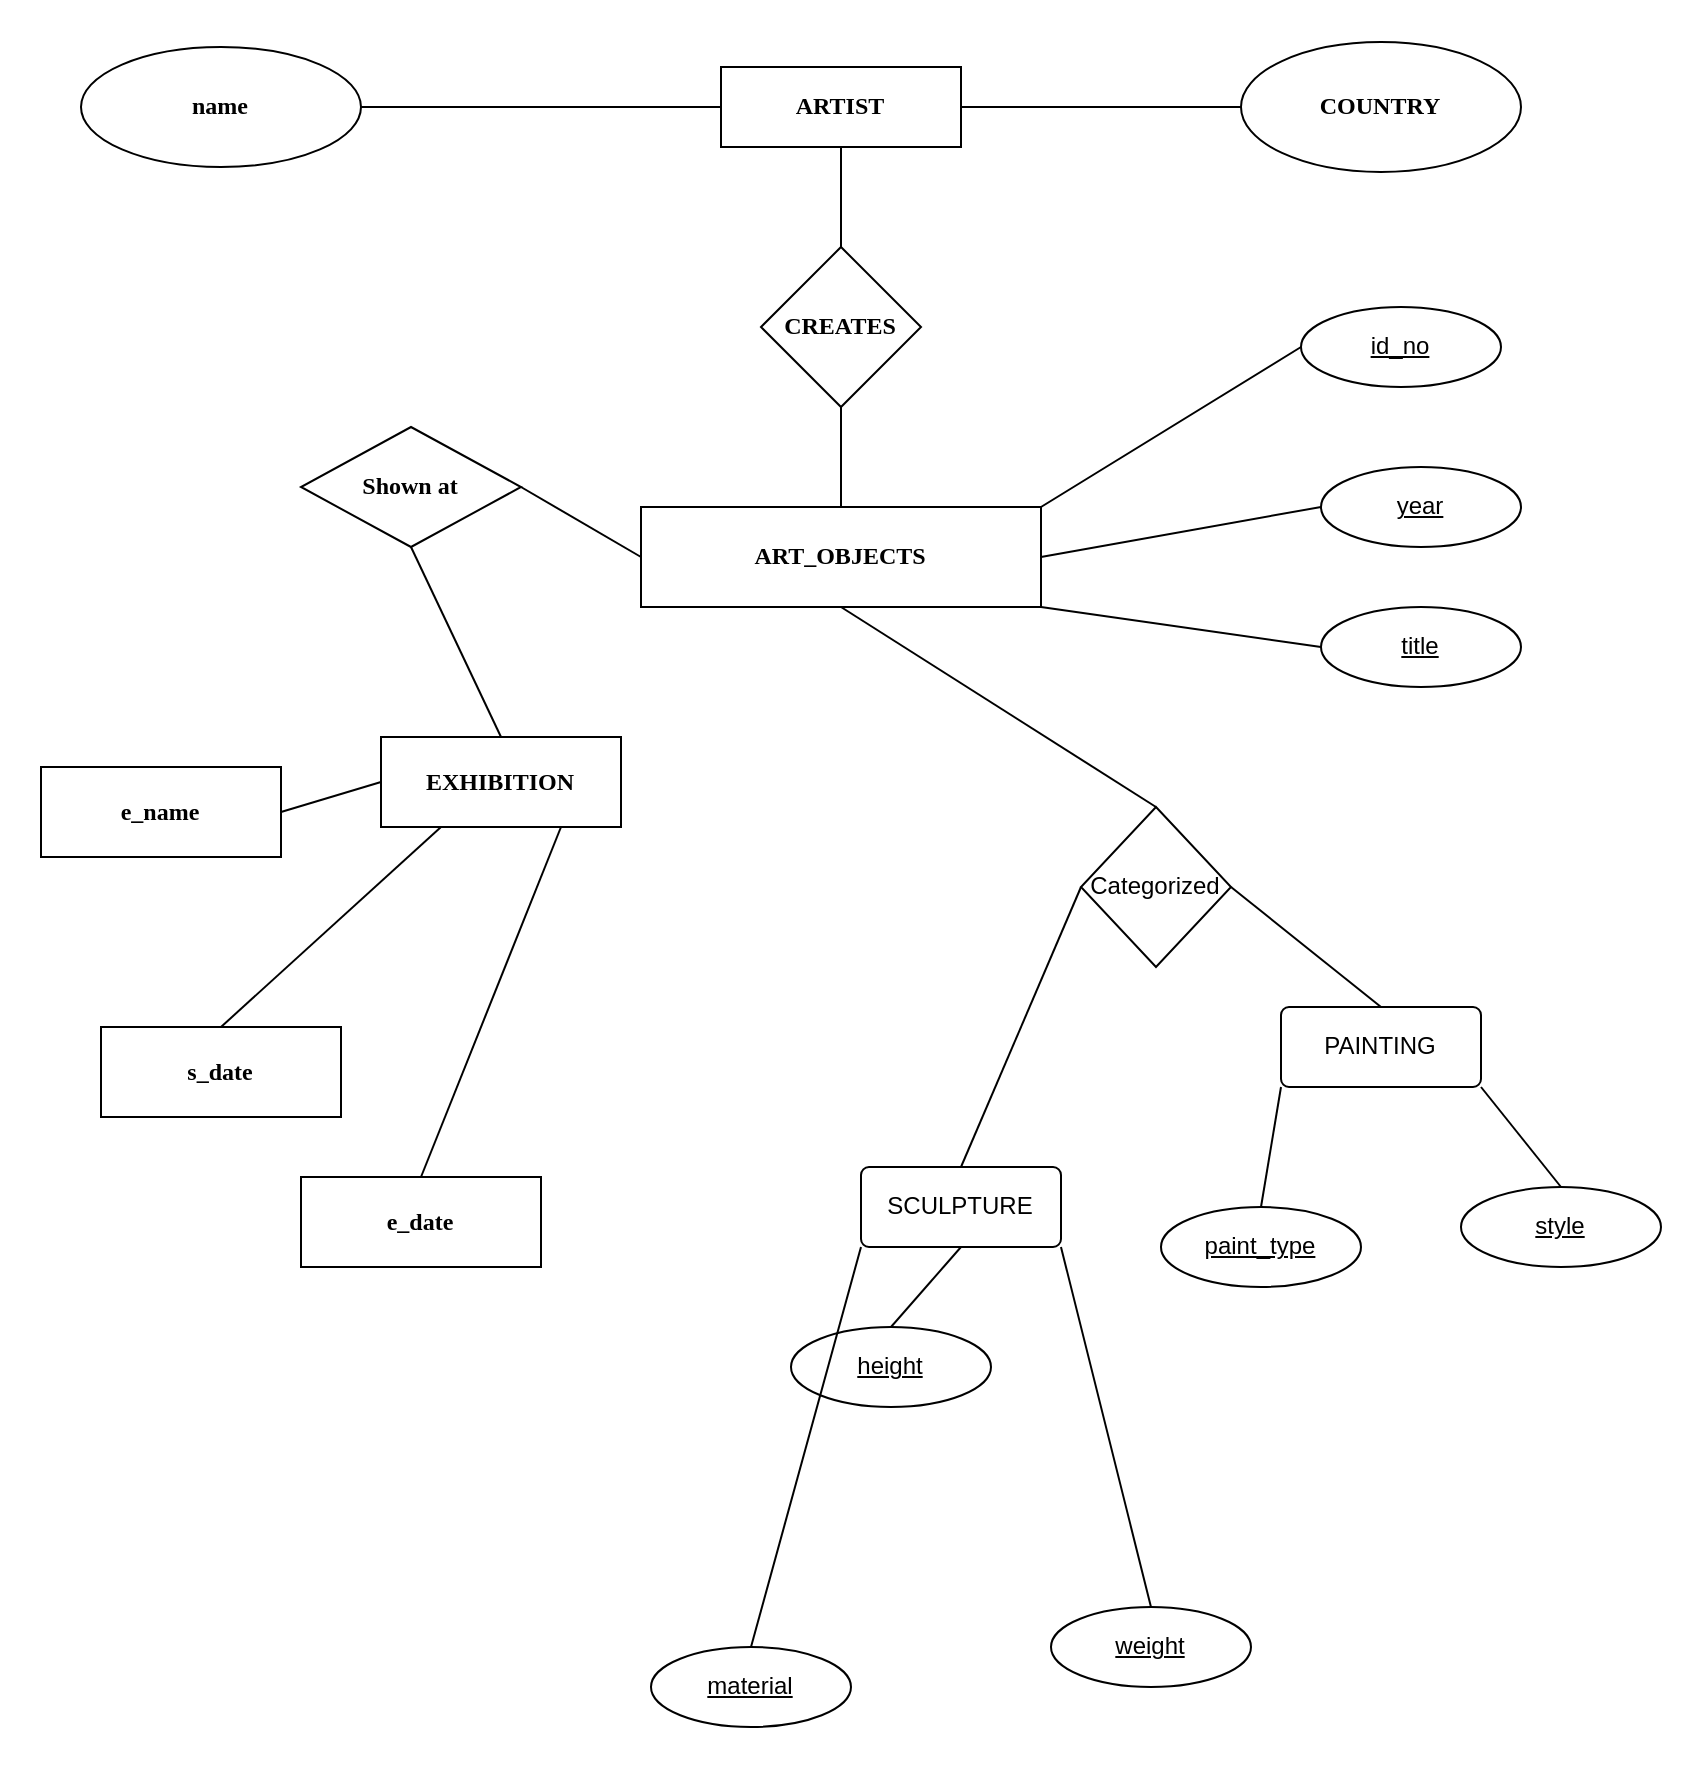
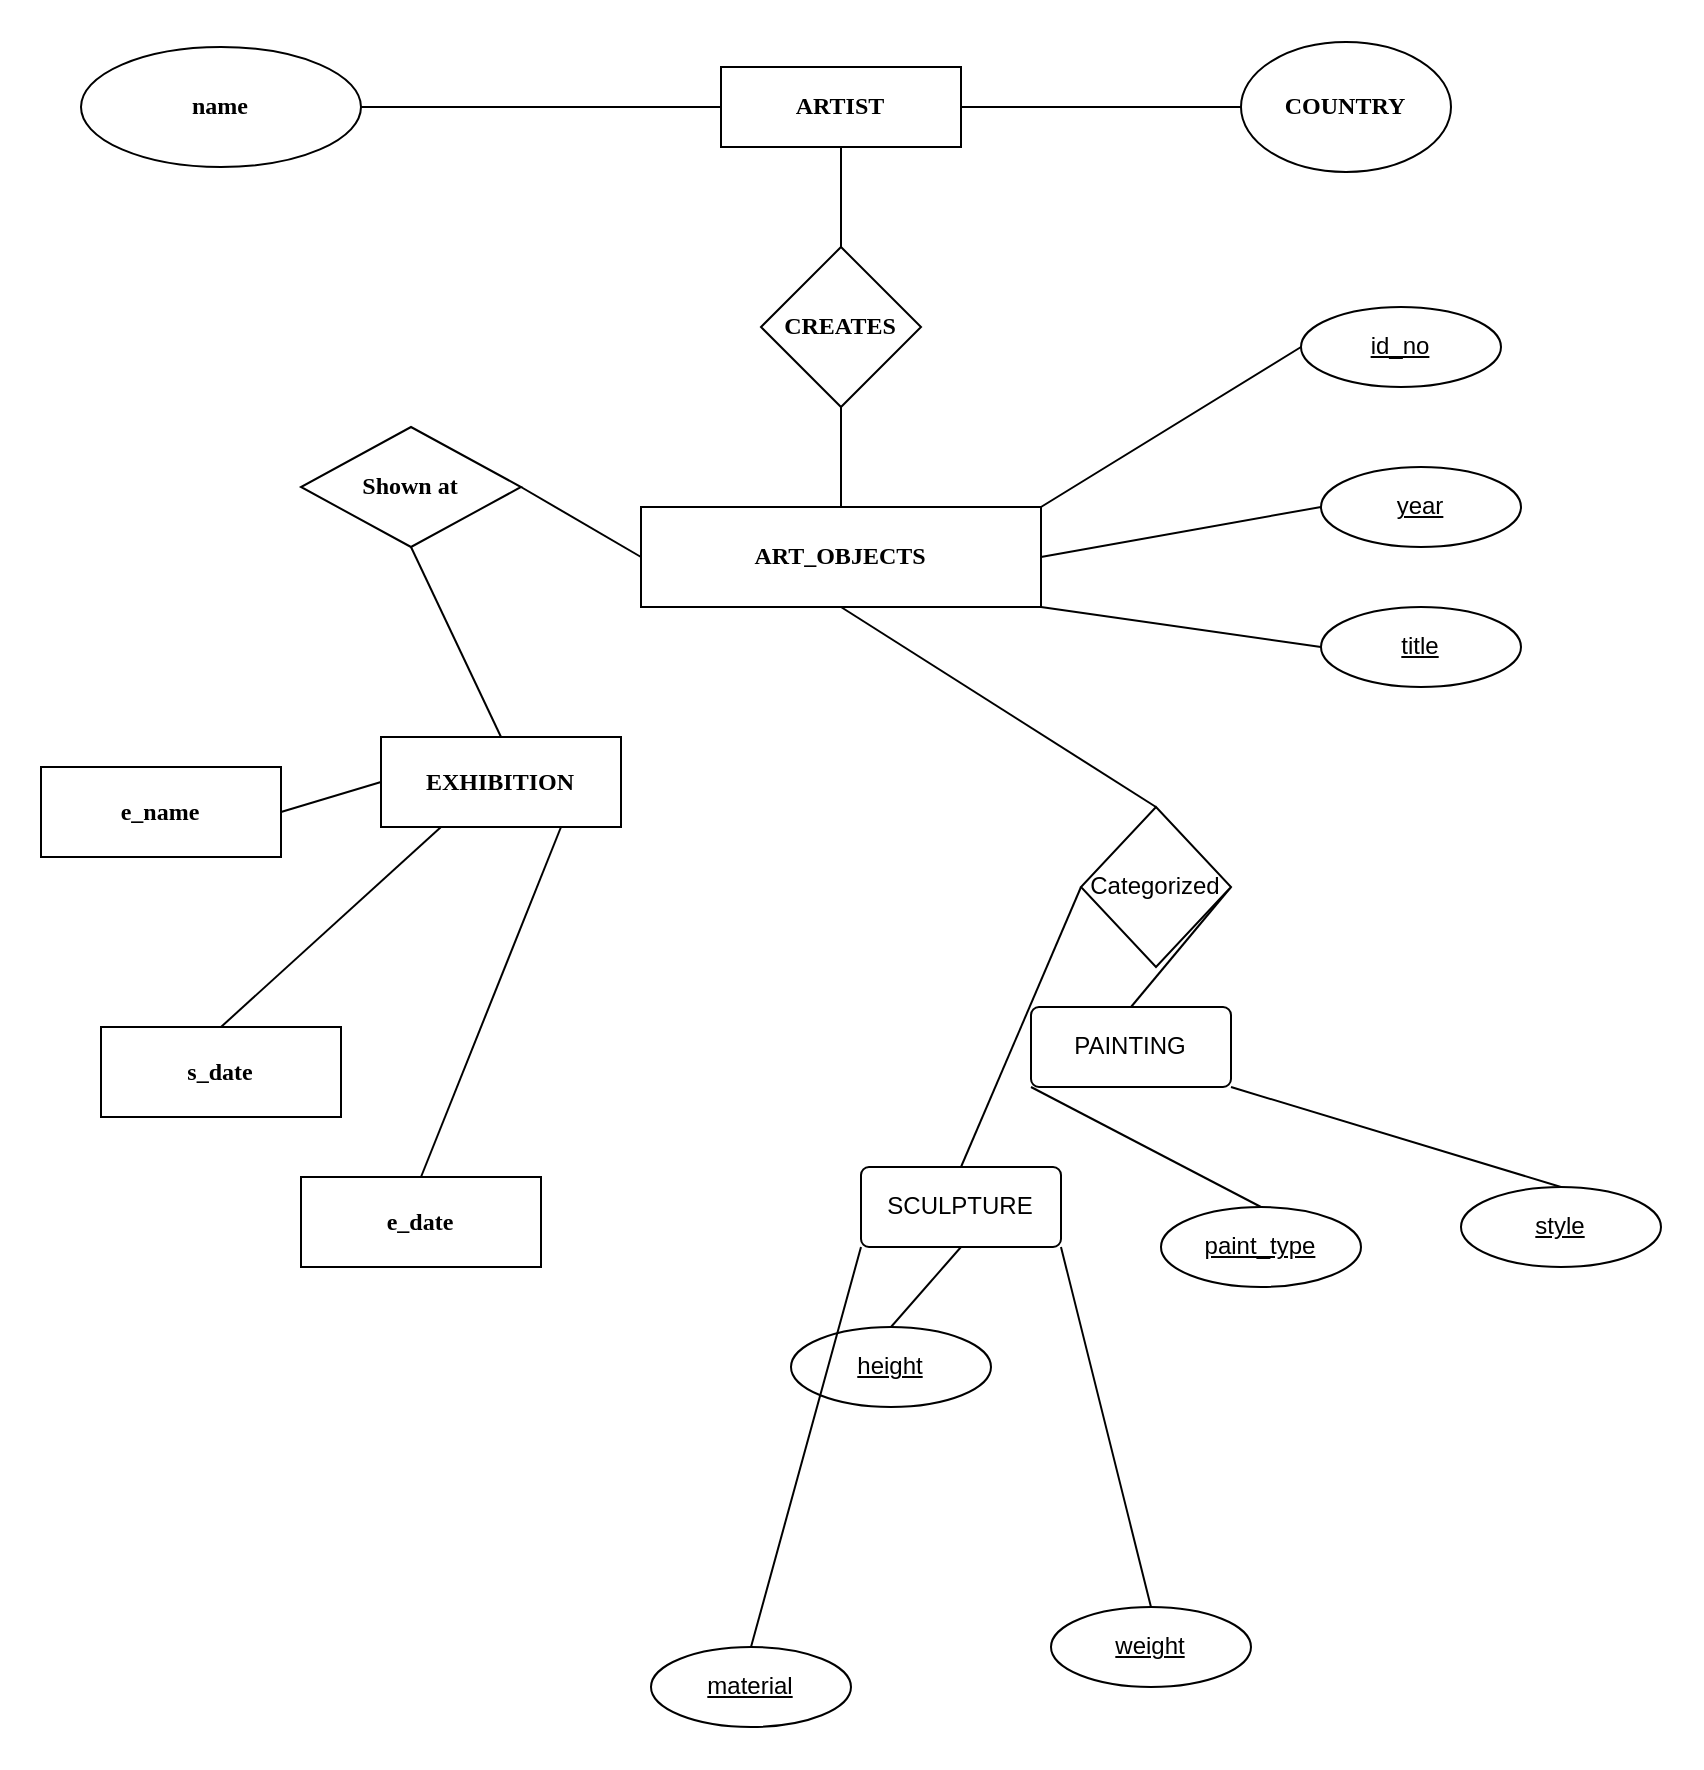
node "COUNTRY": size 280x130 -> 210x130
node "PAINTING": moved (1381, 1047) -> (1131, 1047)
